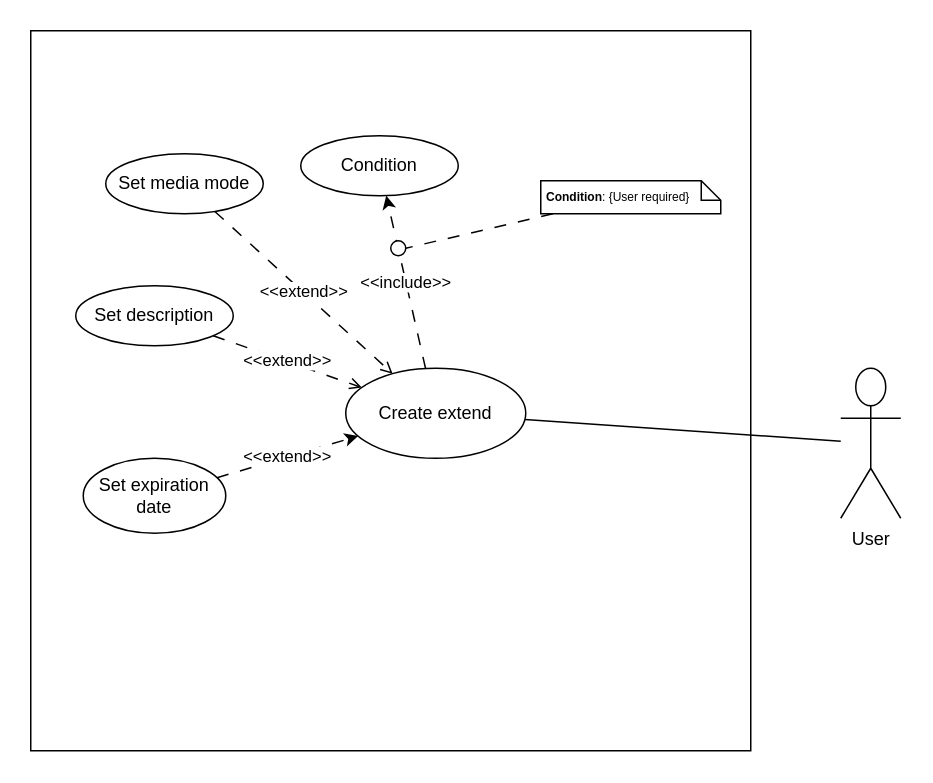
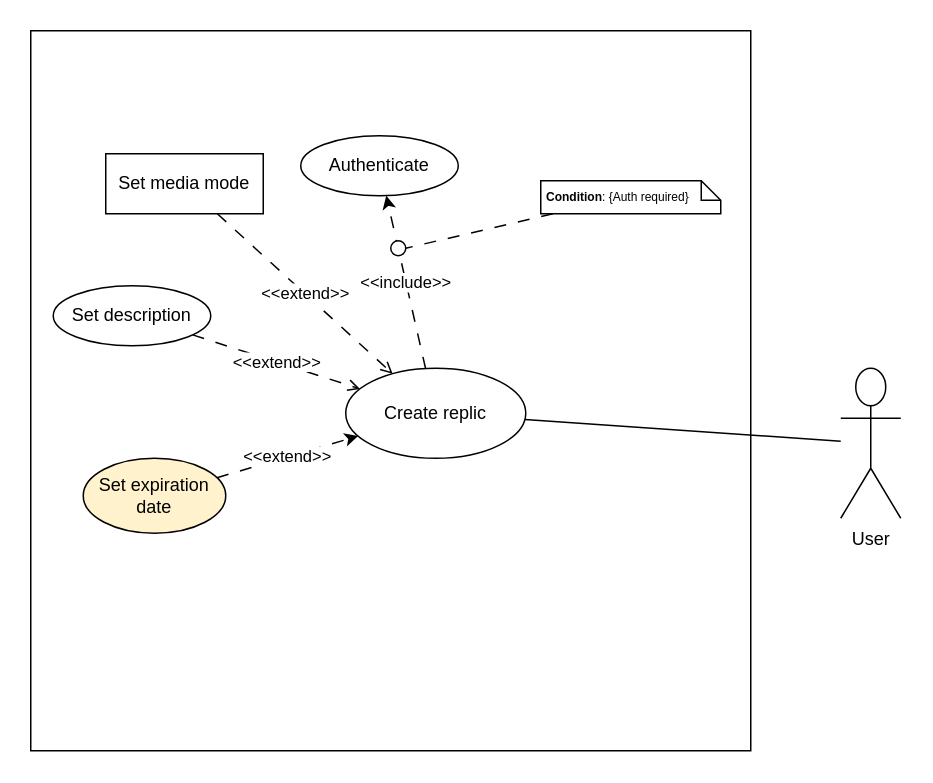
node "Condition": label "Condition" -> "Authenticate"
node "Set media mode": shape ellipse -> rectangle
node "Condition: {User required}": label "Condition: {User required}" -> "Condition: {Auth required}"
node "Set description": moved (155, 316) -> (132, 316)
node "Create extend": label "Create extend" -> "Create replic"
node "Set expiration date": fillcolor #ffffff -> #fff2cc
